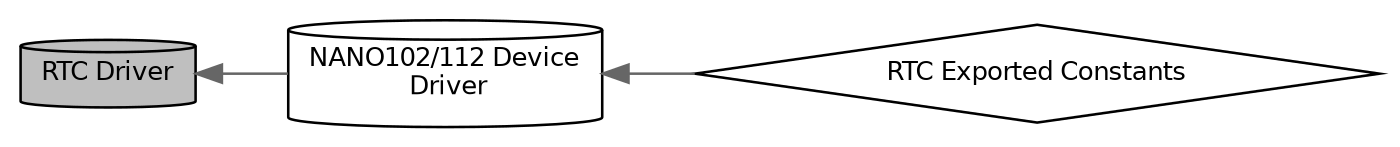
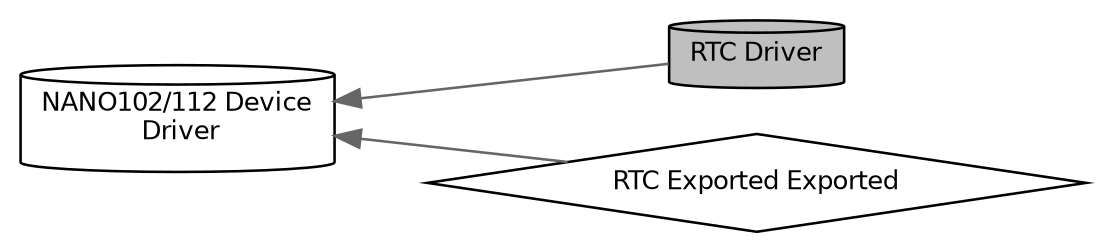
edge "NANO102/112 Device Driver" -> "RTC Driver": reversed
node "RTC Exported Constants": label "RTC Exported Constants" -> "RTC Exported Exported"
